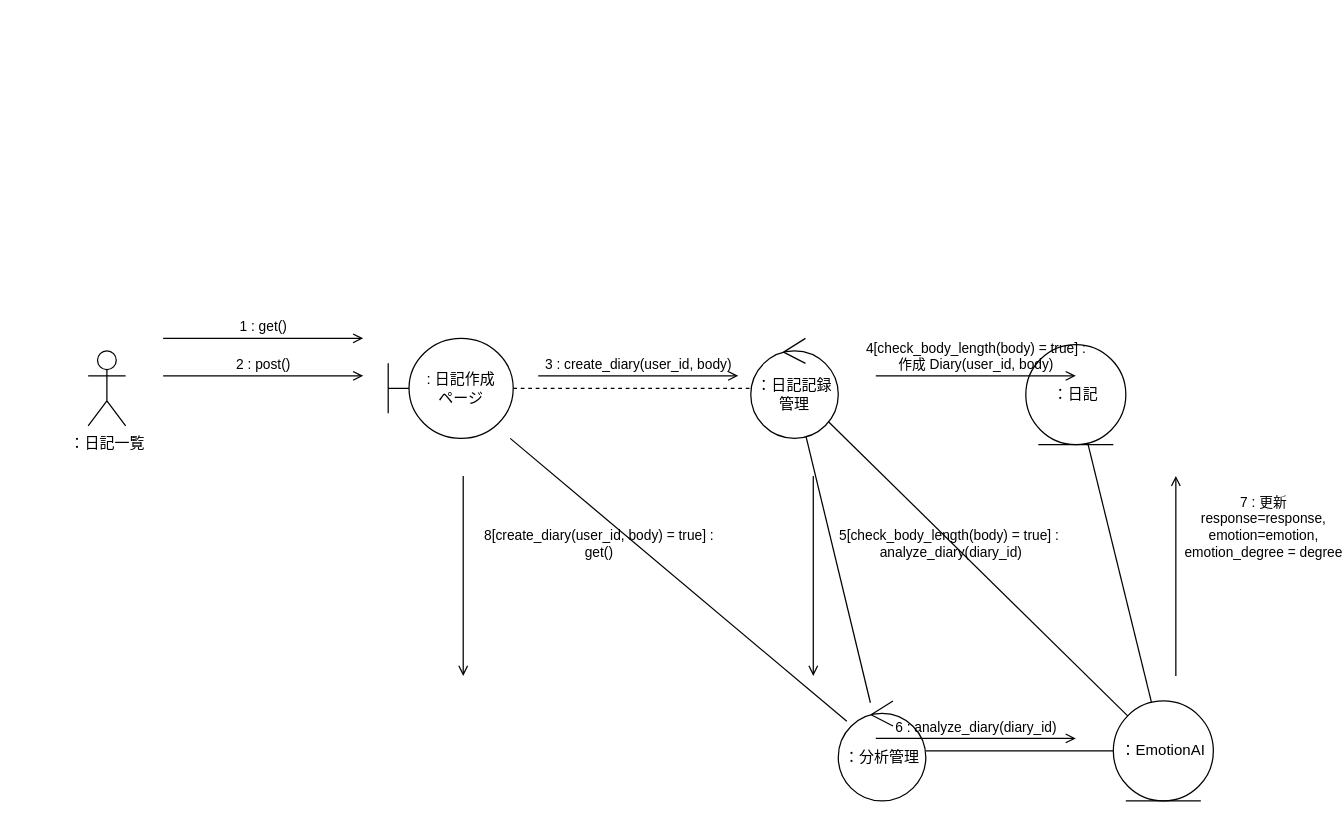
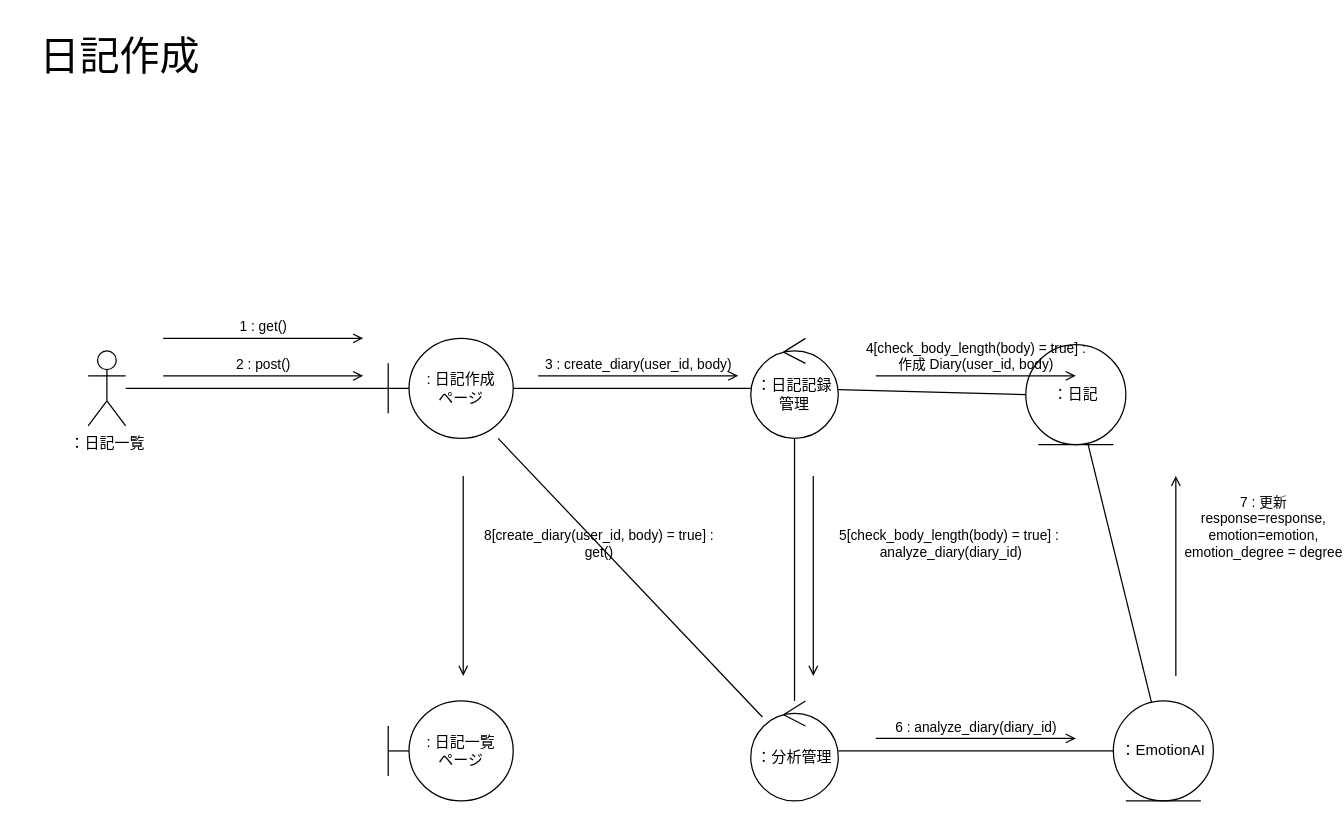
node "日記作成": added
edge "：日記一覧" -- ": 日記作成 ページ": added
edge ": 日記作成 ページ" -- "：日記記録管理": style dashed -> solid
edge "：日記記録管理" -- "：EmotionAI": now "：日記記録管理" -- "：日記"
node ": 日記一覧 ページ": added
node "：分析管理": moved (882, 751) -> (794, 751)
